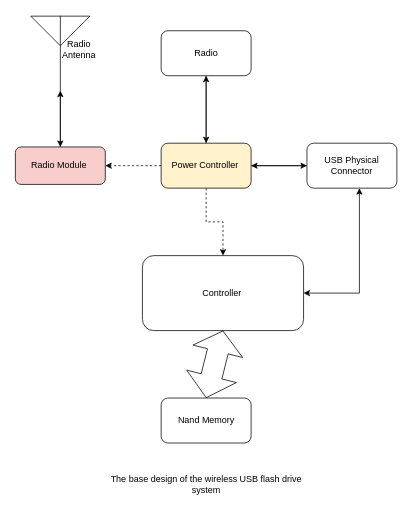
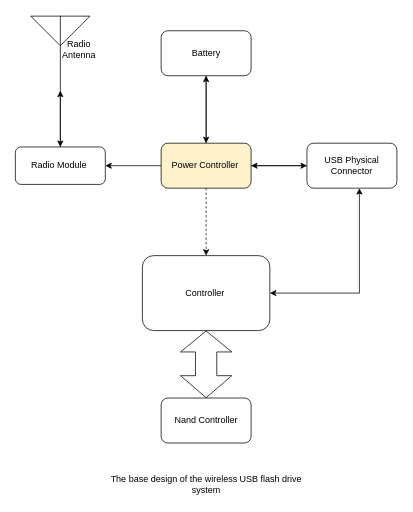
node "Radio": label "Radio" -> "Battery"
node "Radio Module": fillcolor #f8cecc -> #ffffff
edge "Power Controller" -> "Radio Module": style dashed -> solid
node "Controller": size 161x75 -> 128x75
node "Nand Memory": label "Nand Memory" -> "Nand Controller"
